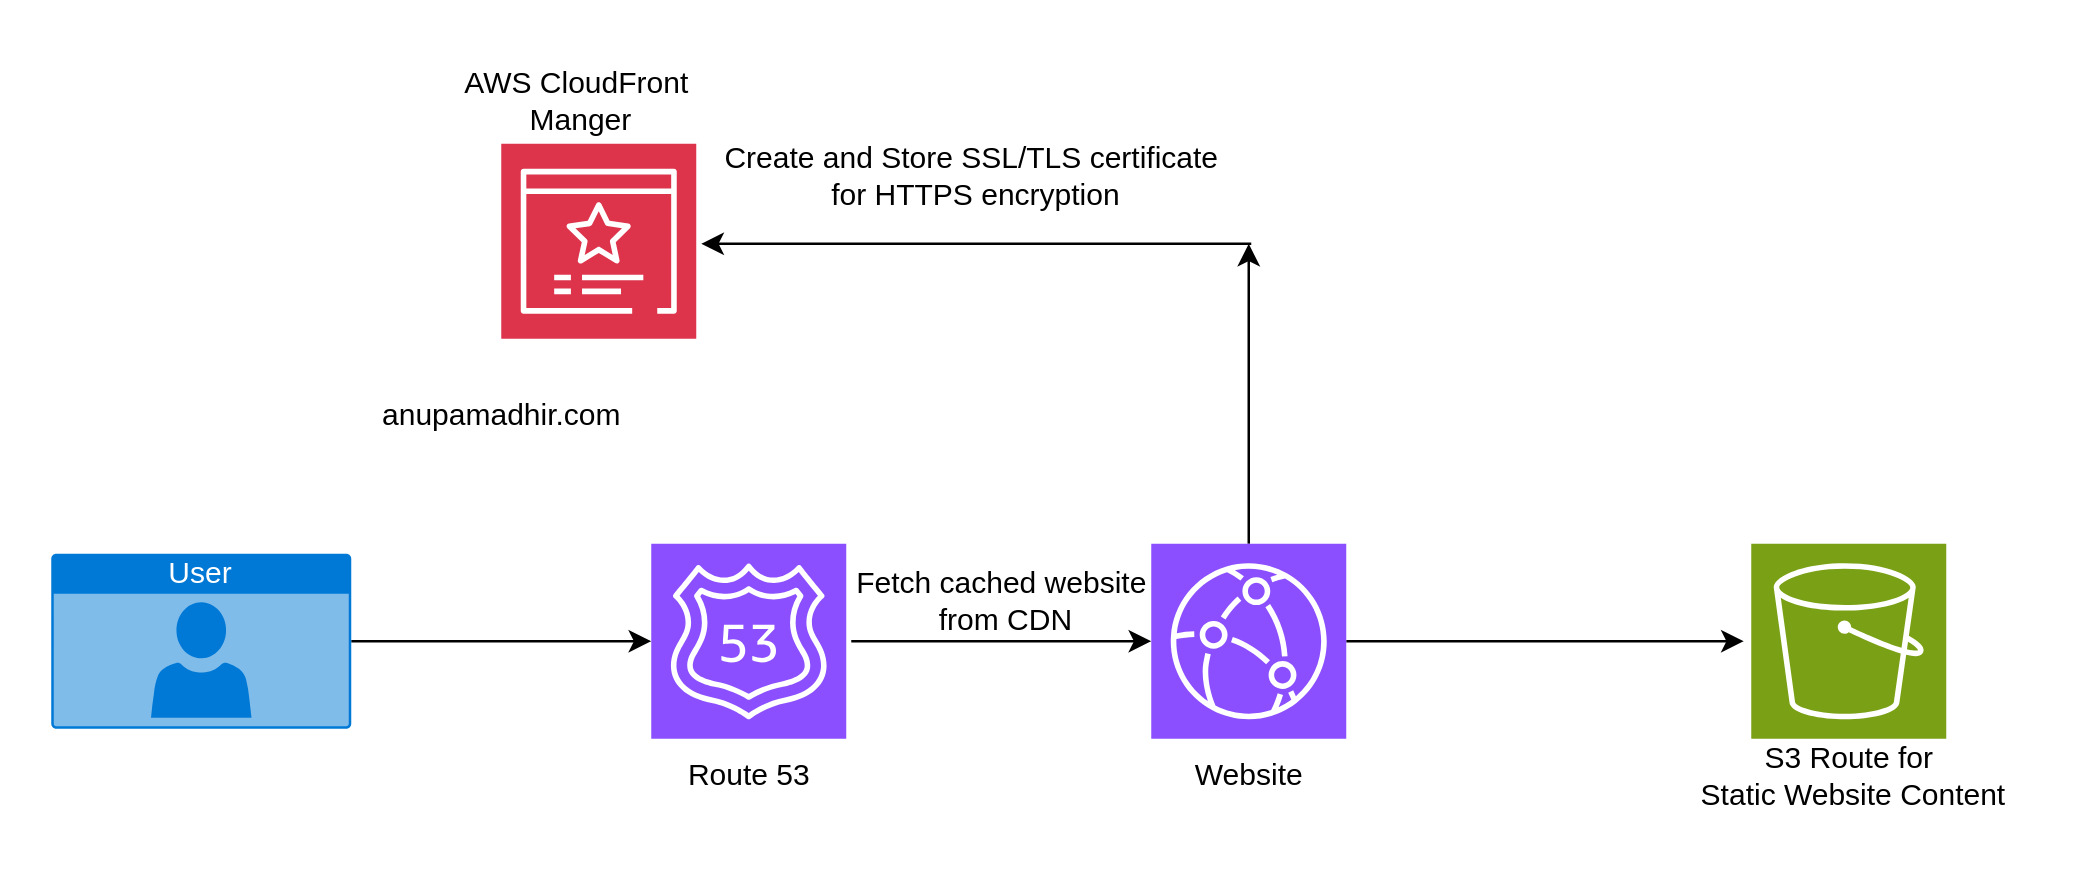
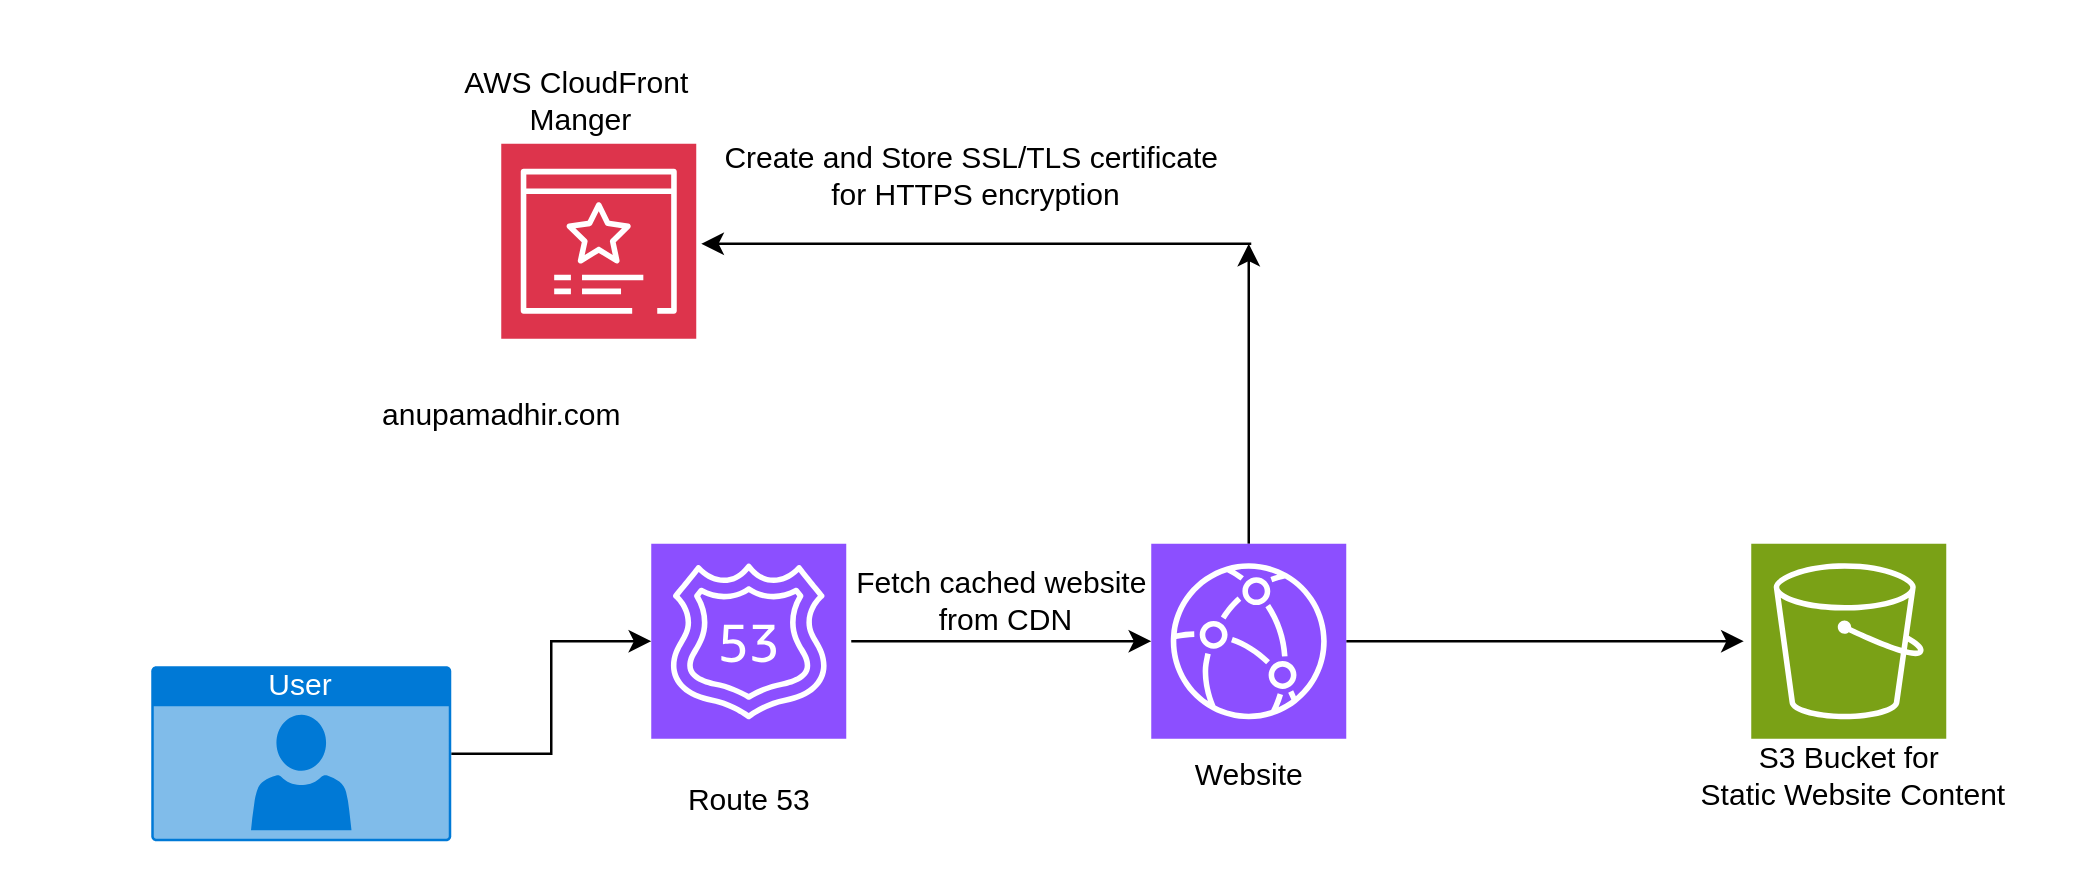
node "User": moved (201, 641) -> (301, 754)
node "Route 53": moved (749, 776) -> (749, 801)
node "S3 Route for Static Website Content": label "S3 Route for Static Website Content" -> "S3 Bucket for Static Website Content"
